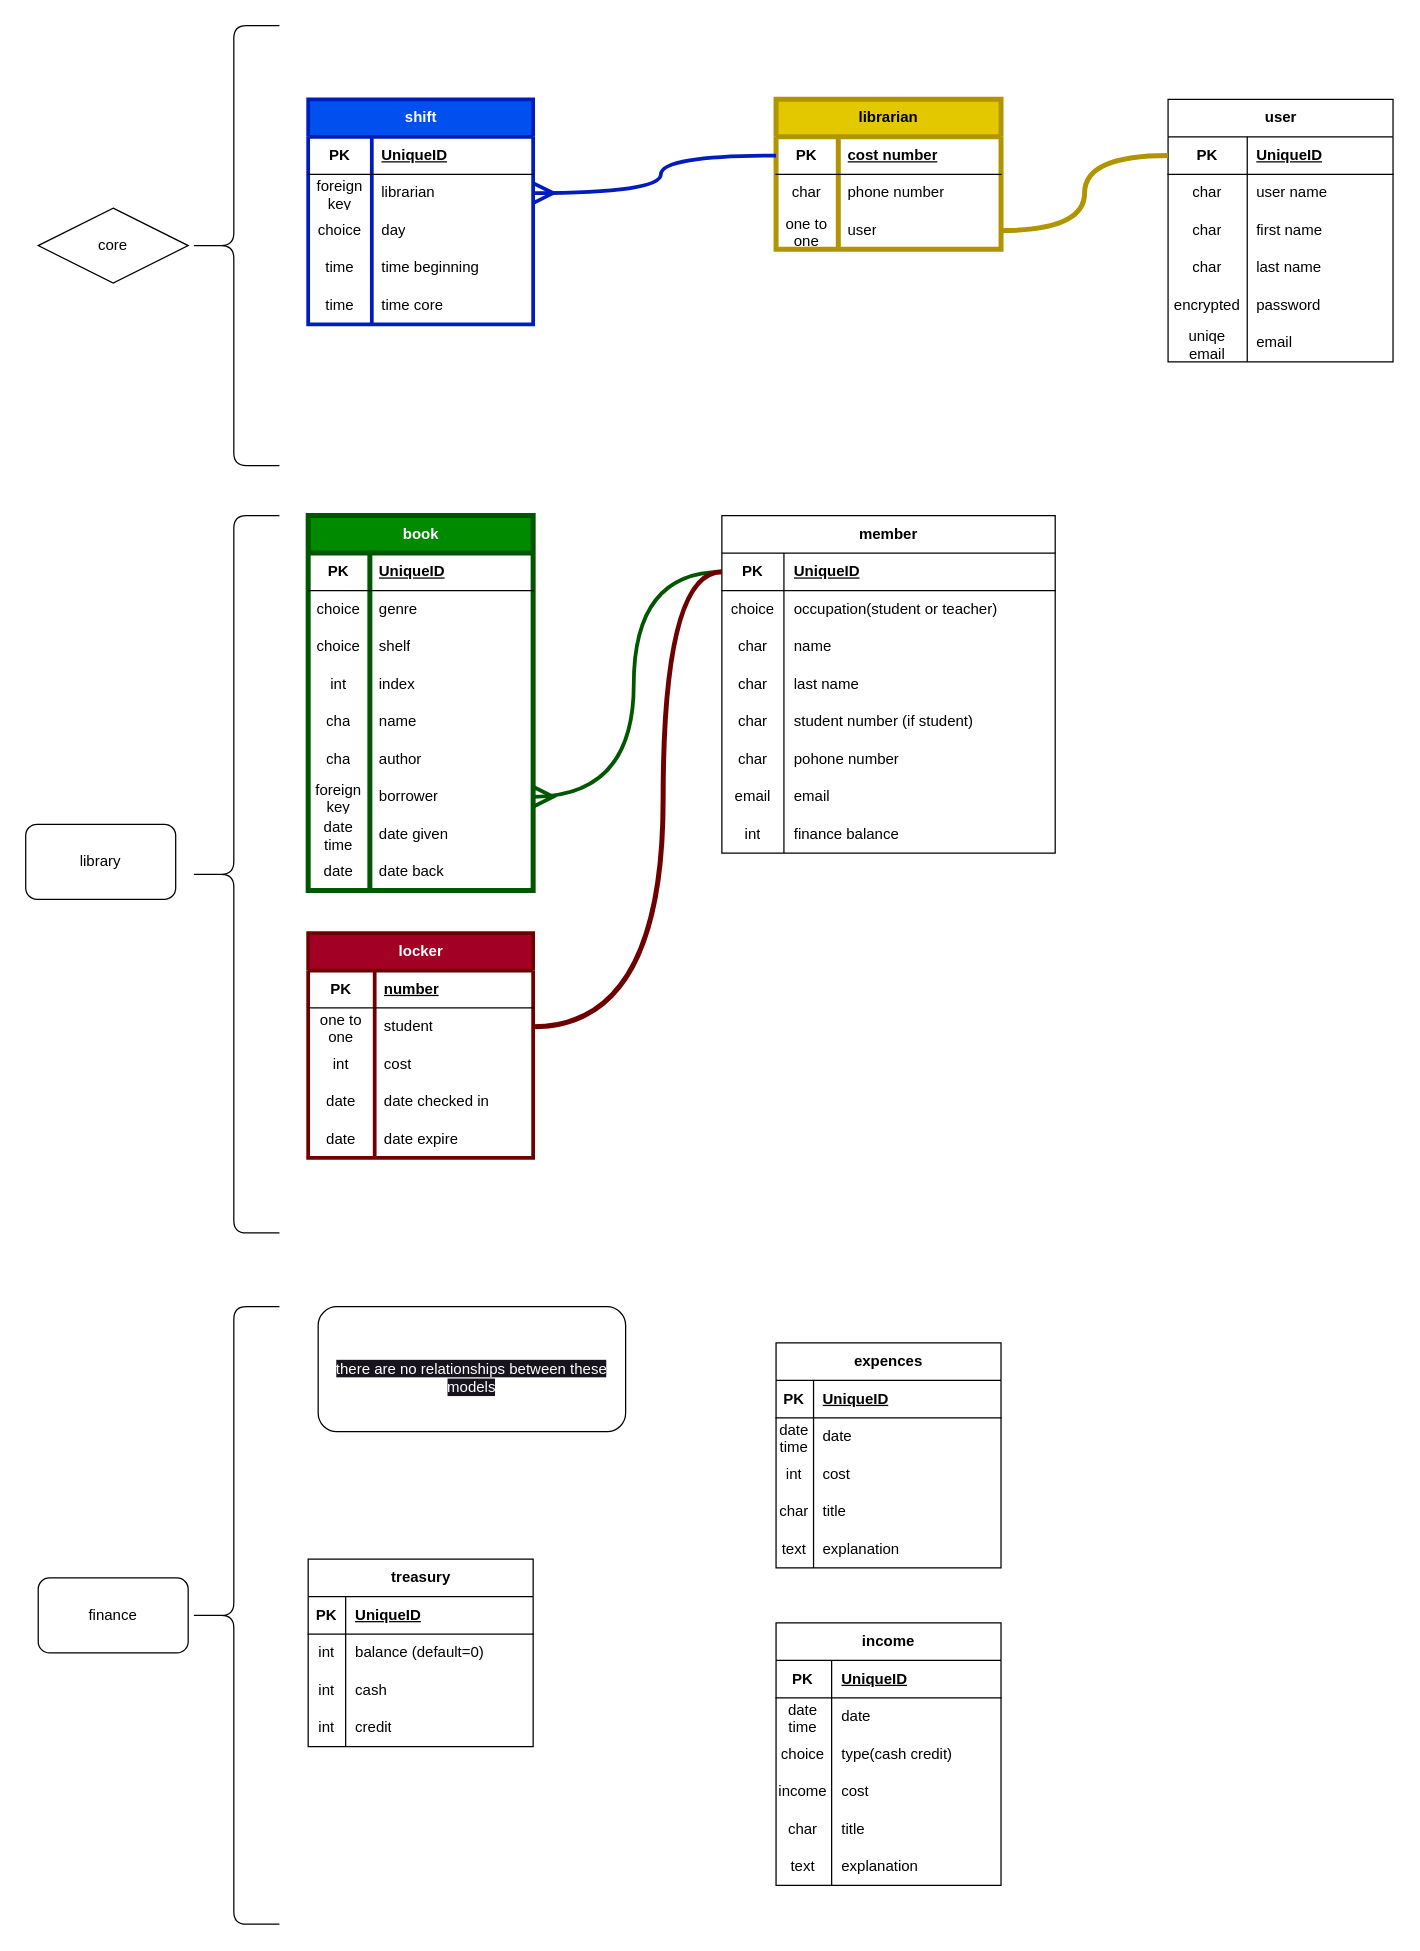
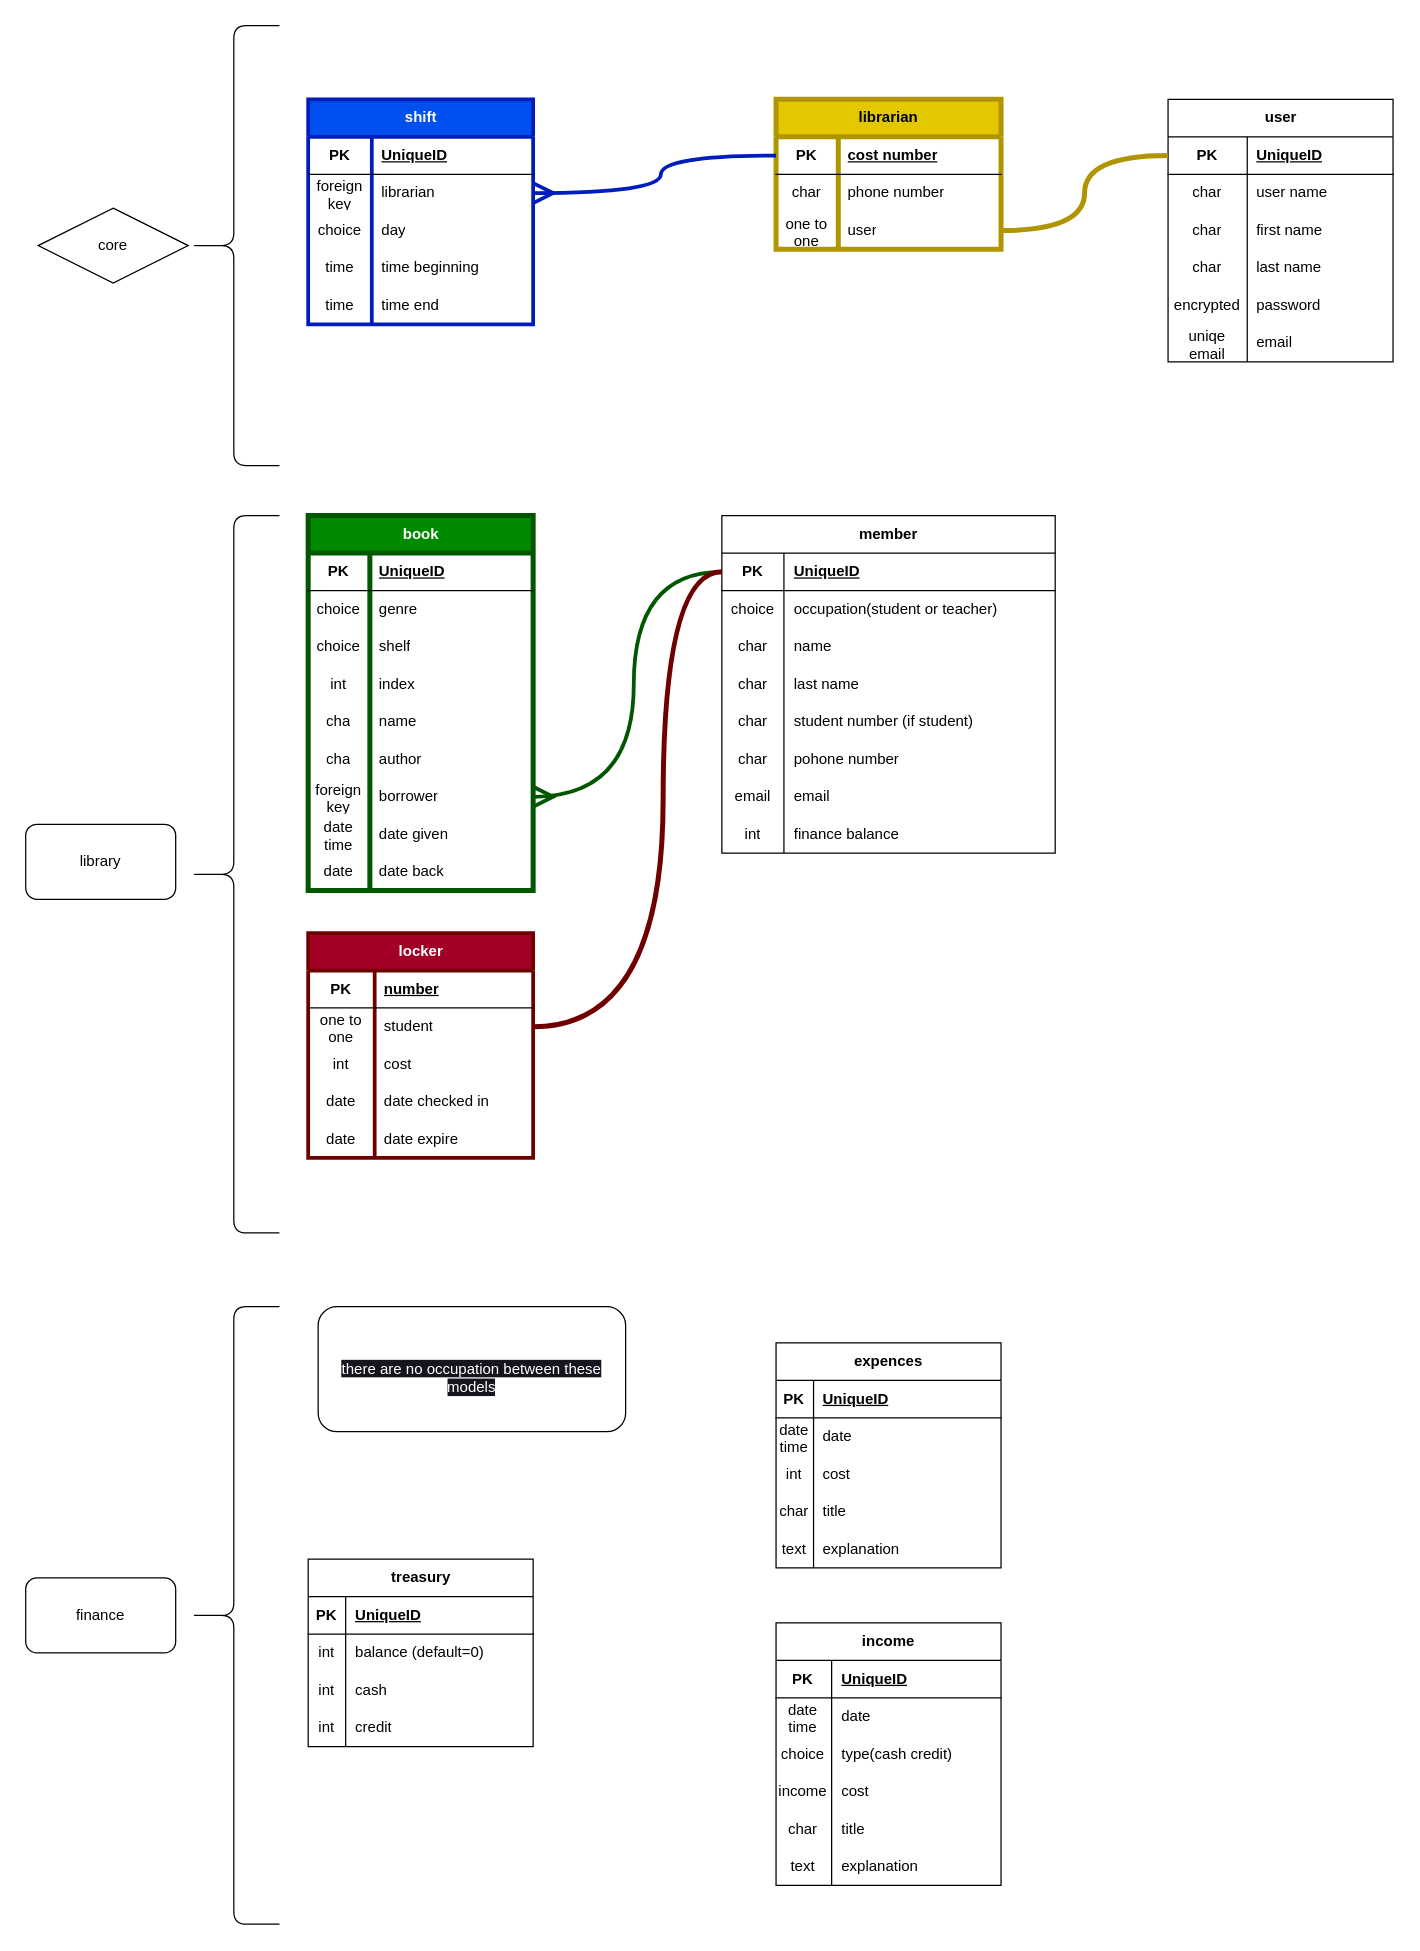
node "time core": label "time core" -> "time end"
node "there are no relationships between these models": label "there are no relationships between these models" -> "there are no occupation between these models"
node "finance": moved (113, 1616) -> (101, 1616)
